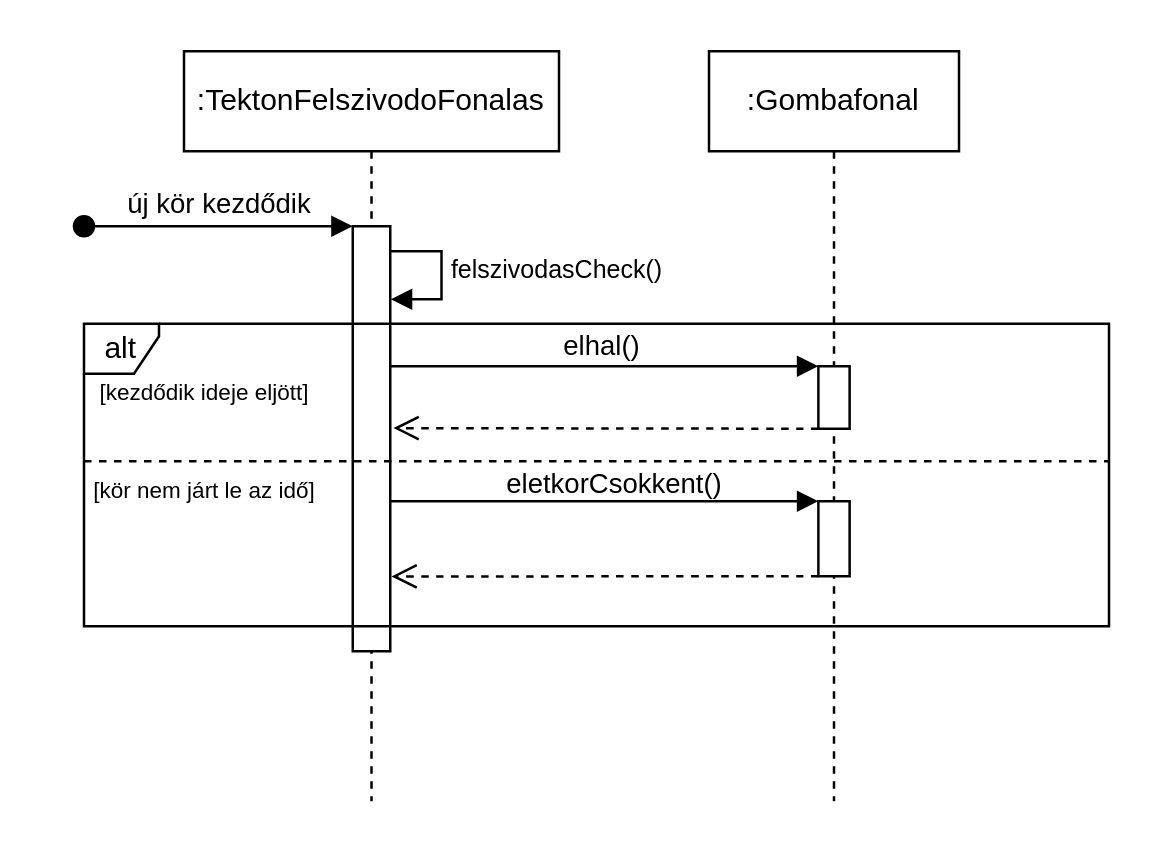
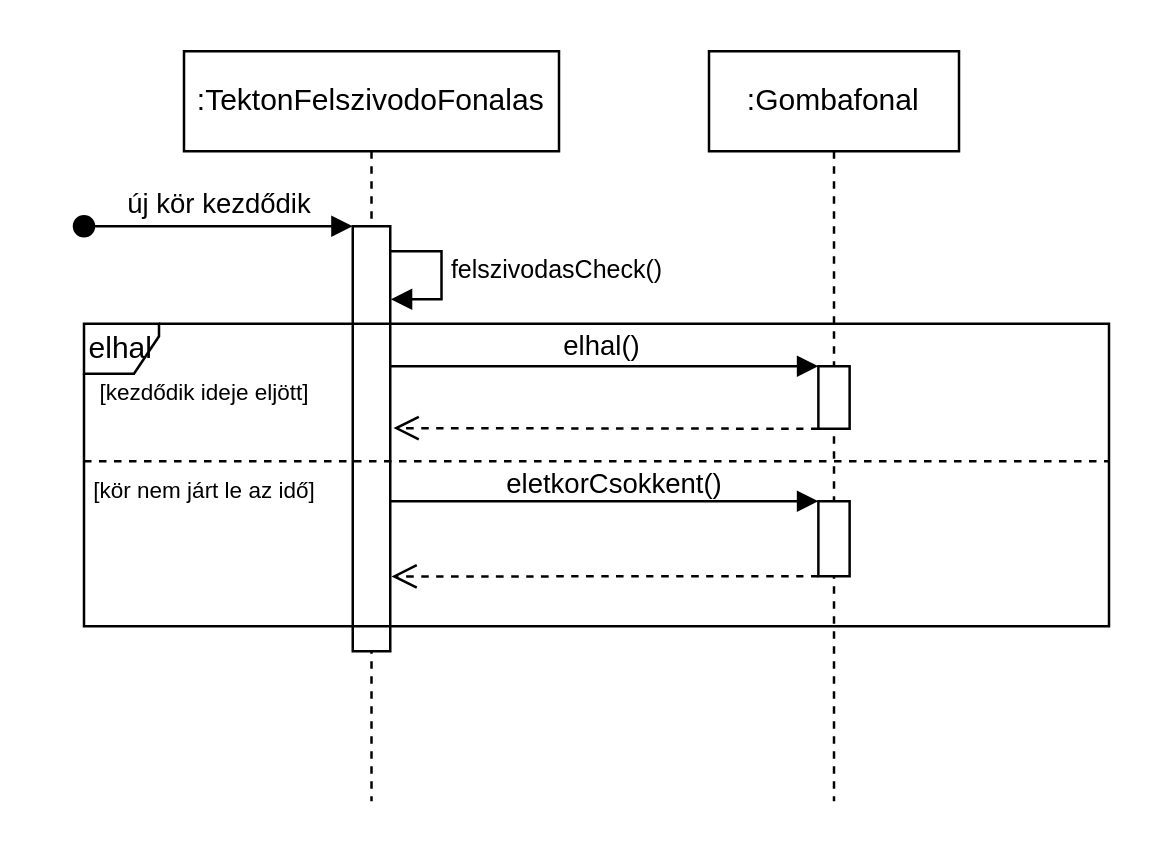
node "alt": label "alt" -> "elhal"
